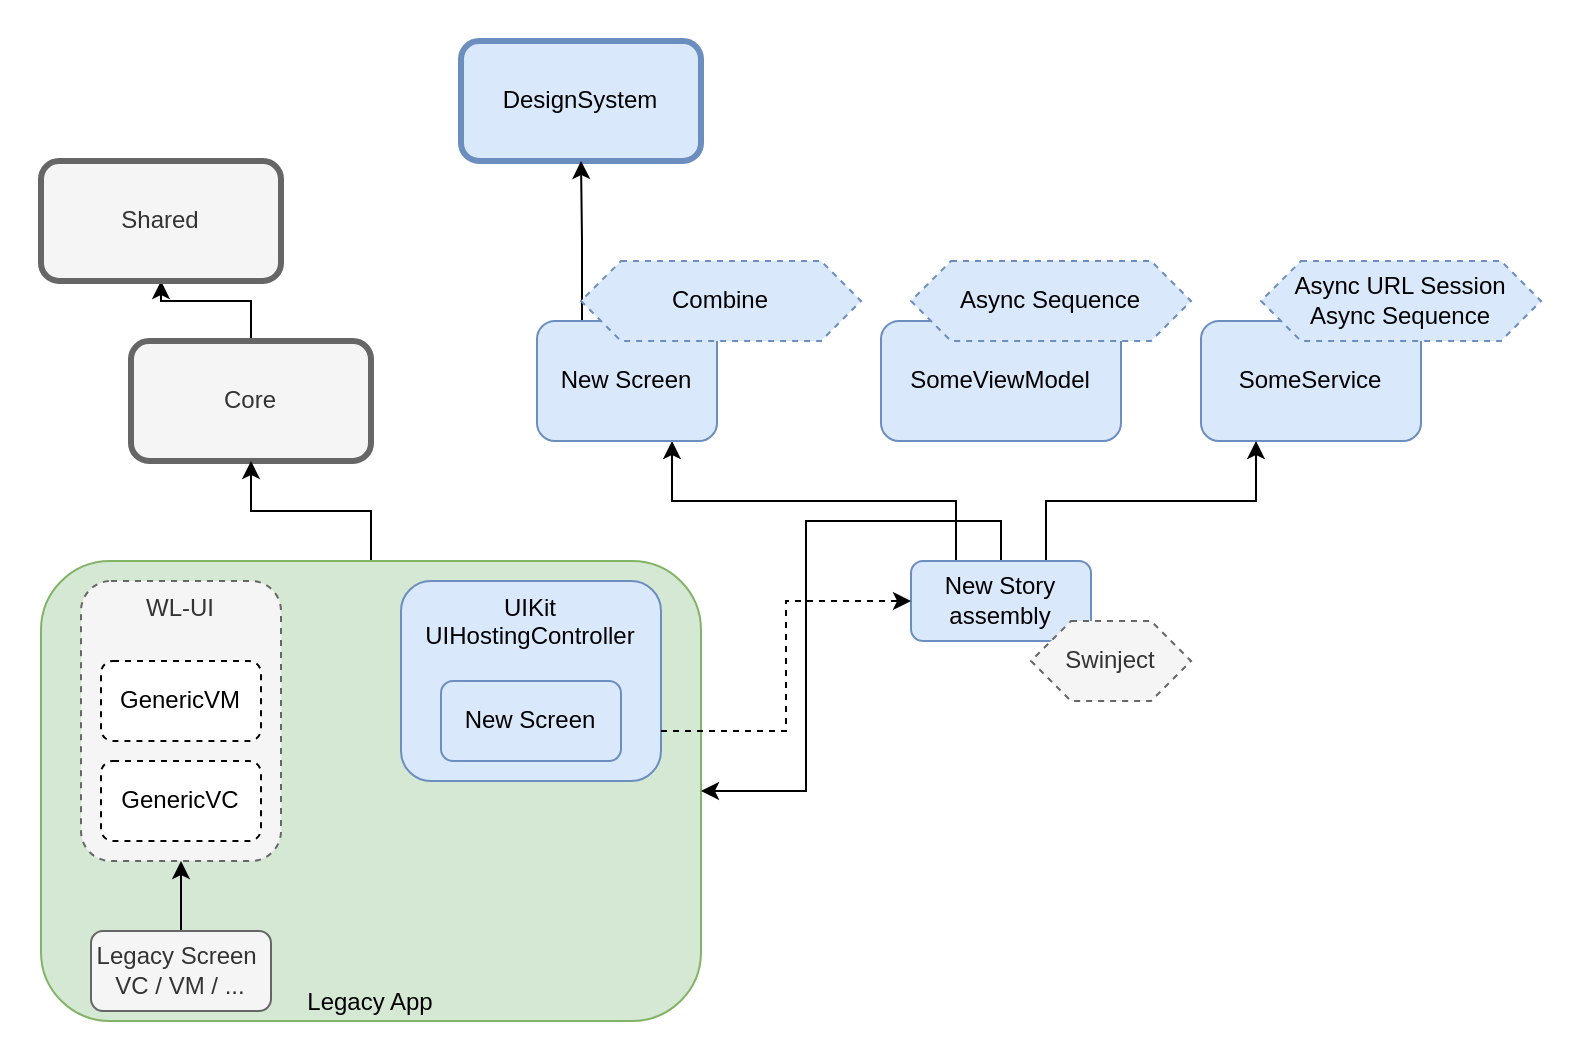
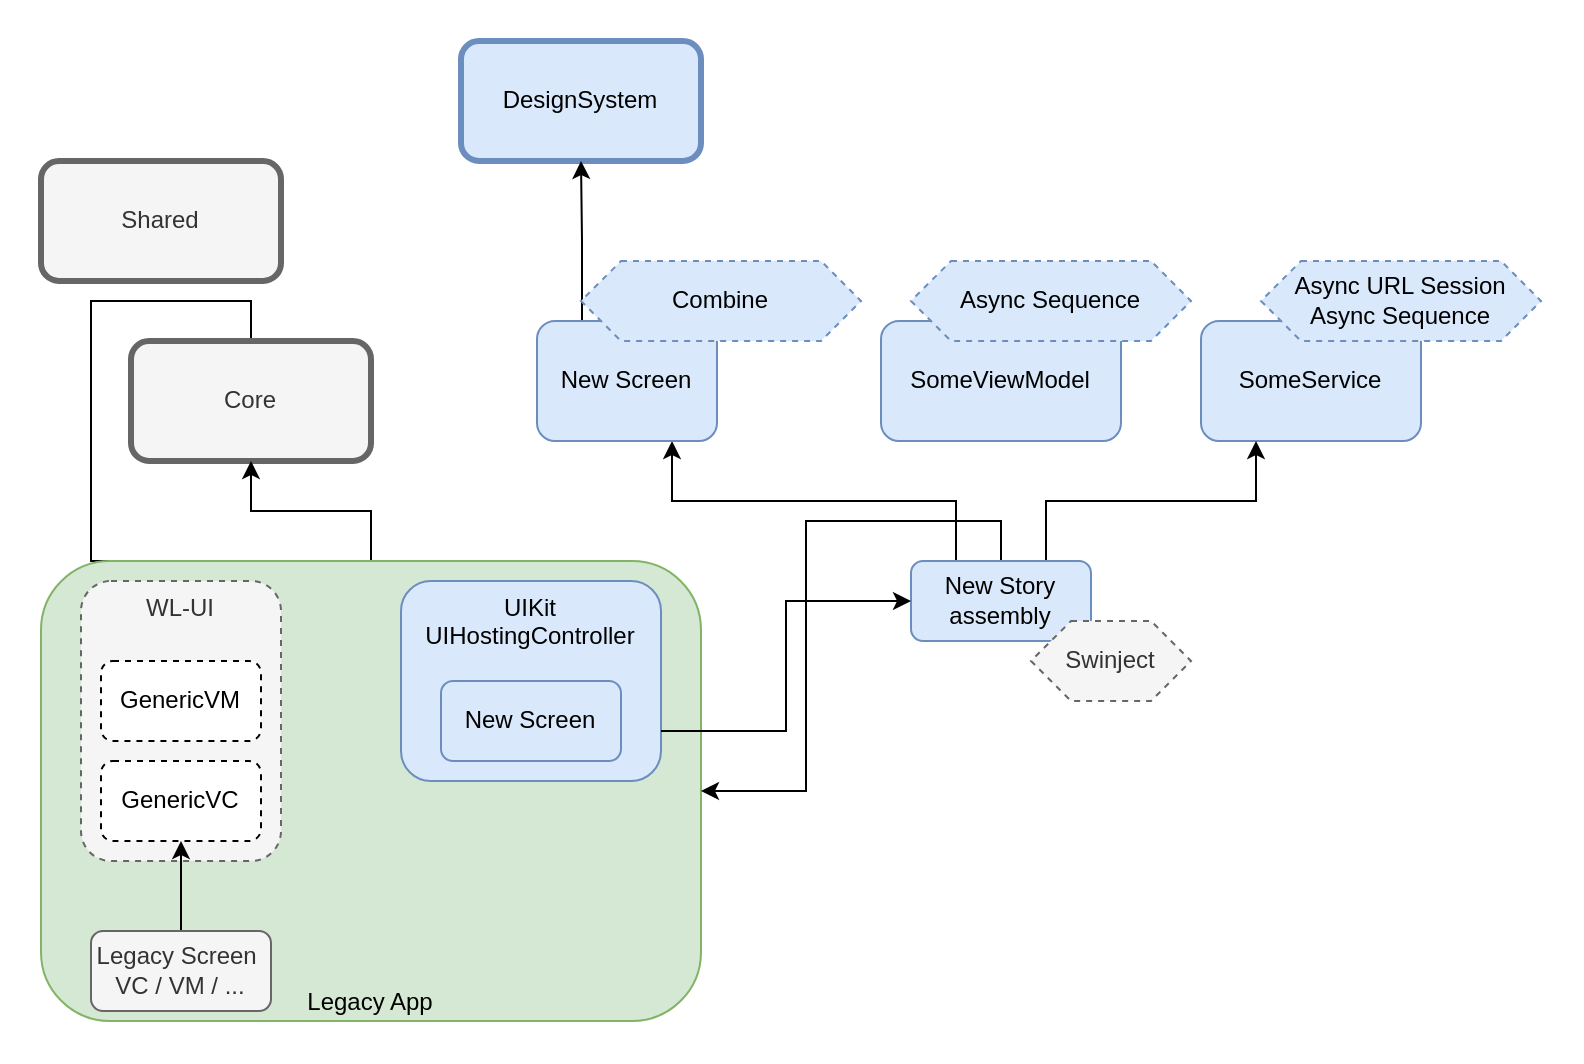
edge "Core" -> "Shared": now "Core" -> "GenericVM"
edge "UIKit UIHostingController" -> "New Story assembly": style dashed -> solid
edge "Legacy Screen VC / VM / ..." -> "WL-UI": now "Legacy Screen VC / VM / ..." -> "GenericVC"
